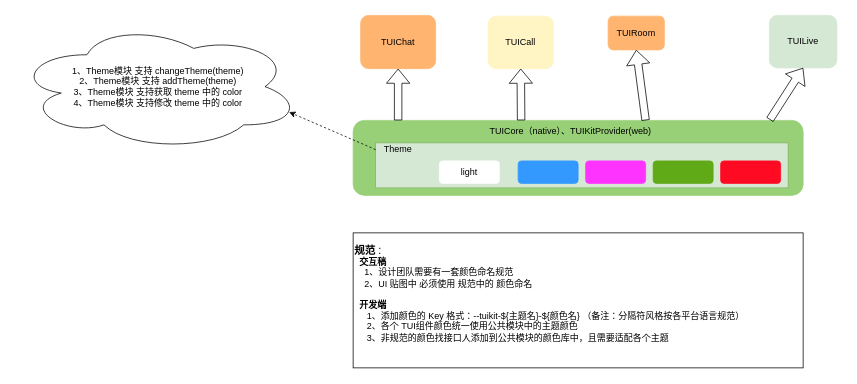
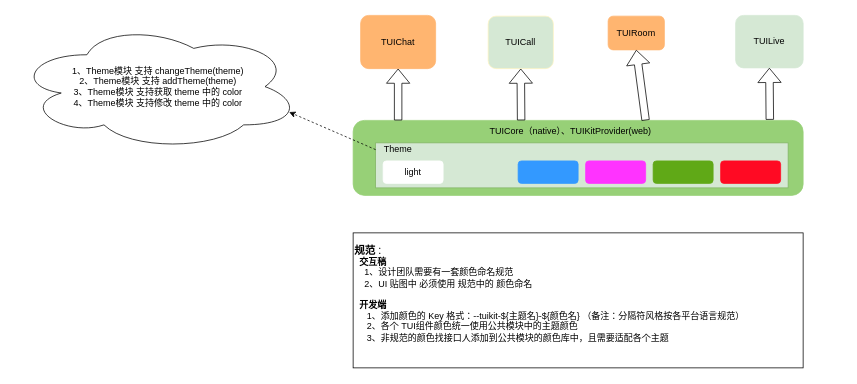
node "TUICall": fillcolor #fff4c3 -> #d5e8d4
node "TUILive": moved (803, 42) -> (769, 42)
node "light": moved (469, 172) -> (413, 172)
